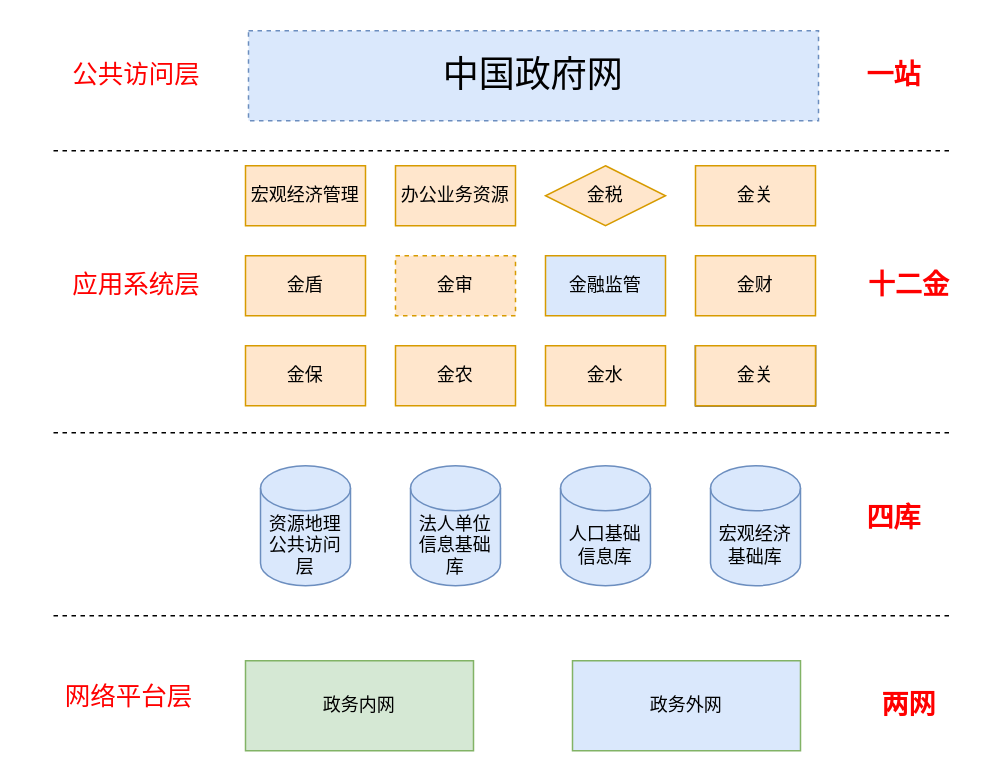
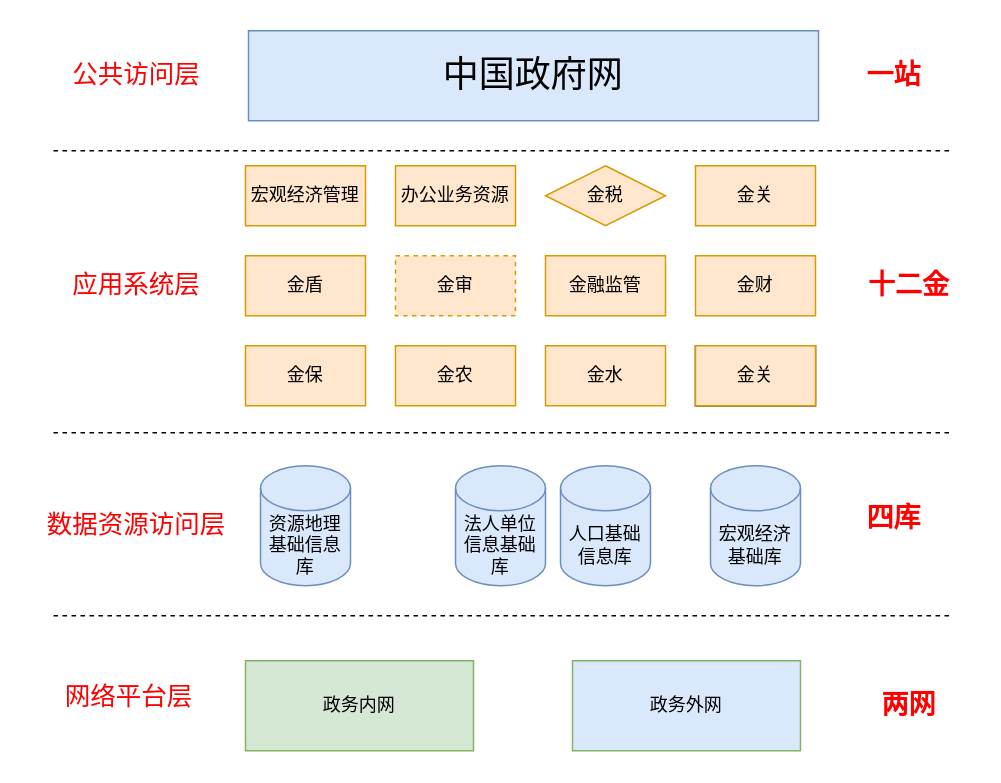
node "中国政府网": style dashed -> solid
node "金融监管": fillcolor #dae8fc -> #ffe6cc
node "数据资源访问层": added
node "法人单位信息基础库": moved (455, 526) -> (500, 526)
node "资源地理 公共访问层": label "资源地理 公共访问层" -> "资源地理 基础信息库"
